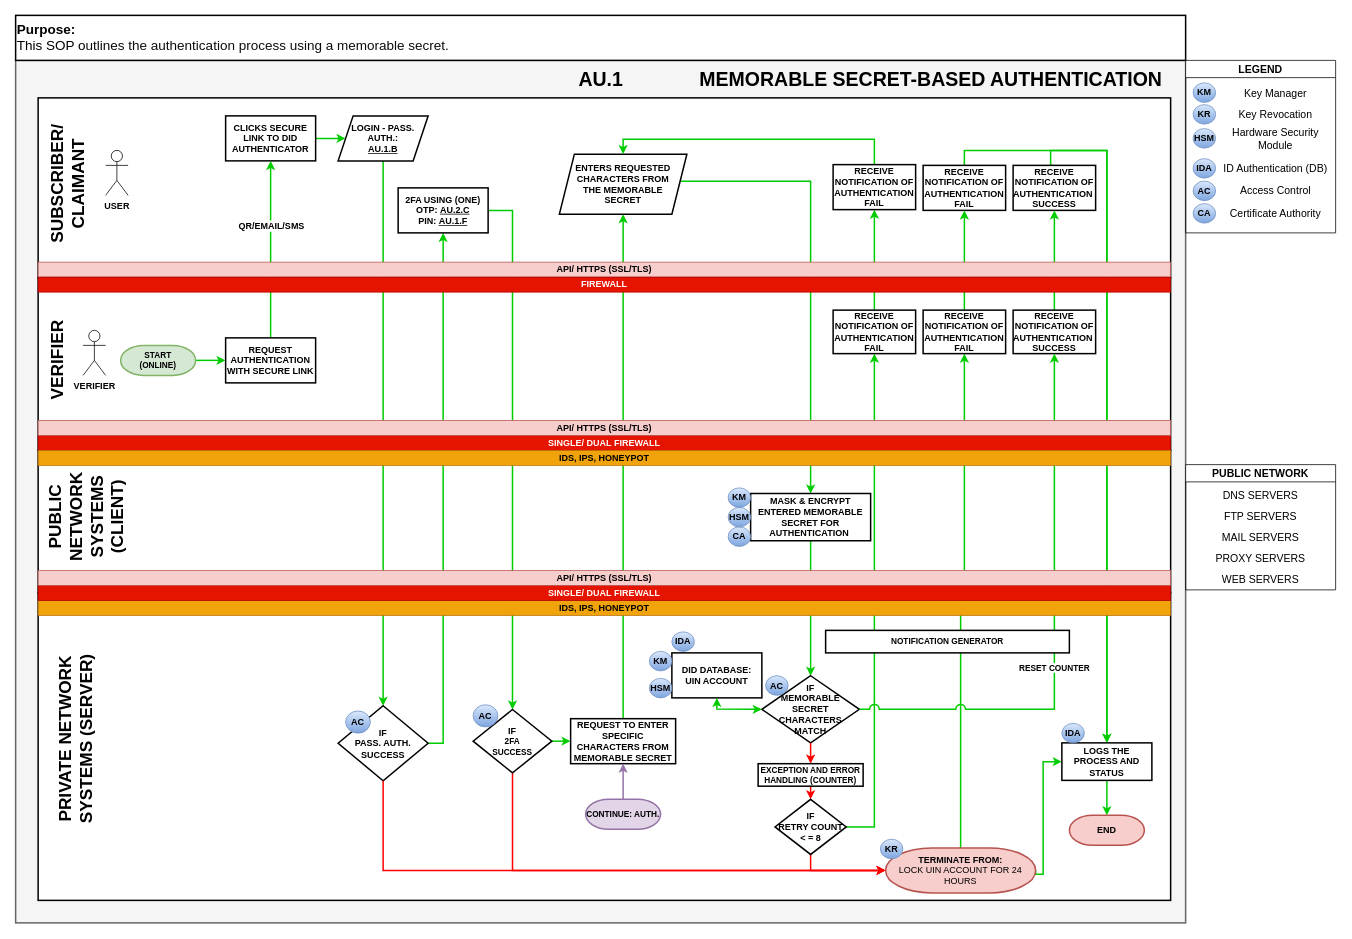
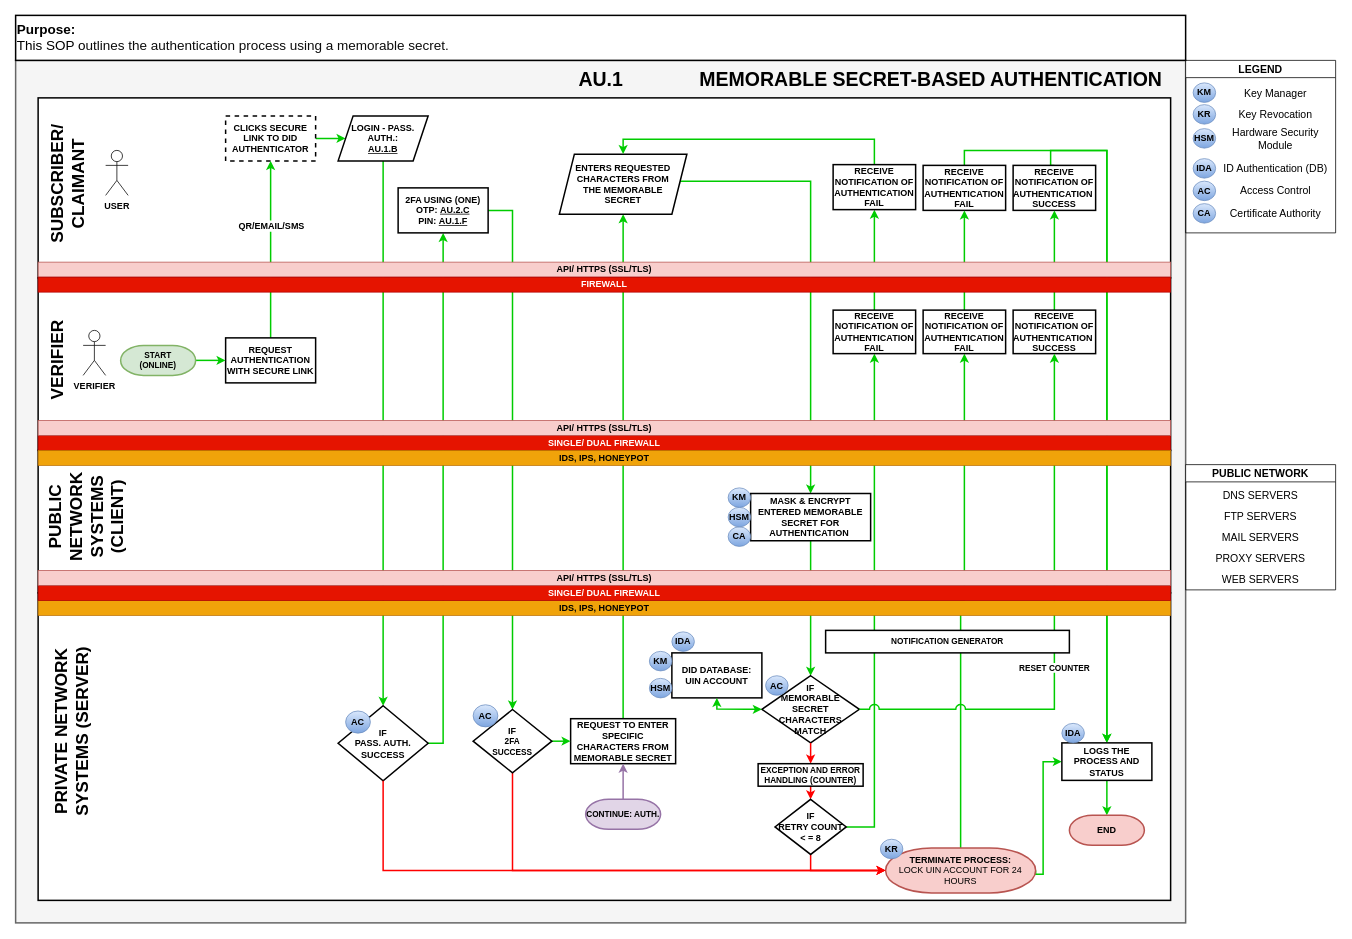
node "CLICKS SECURE LINK TO DID AUTHENTICATOR": style solid -> dashed
node "PRIVATE NETWORKSYSTEMS (SERVER)": moved (75, 739) -> (72, 732)
node "TERMINATE FROM: LOCK UIN ACCOUNT FOR 24 HOURS": label "TERMINATE FROM: LOCK UIN ACCOUNT FOR 24 HOURS" -> "TERMINATE PROCESS: LOCK UIN ACCOUNT FOR 24 HOURS"
